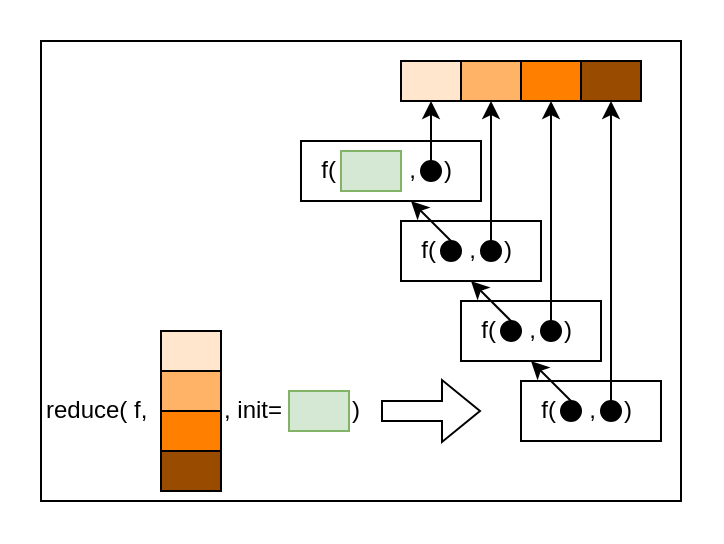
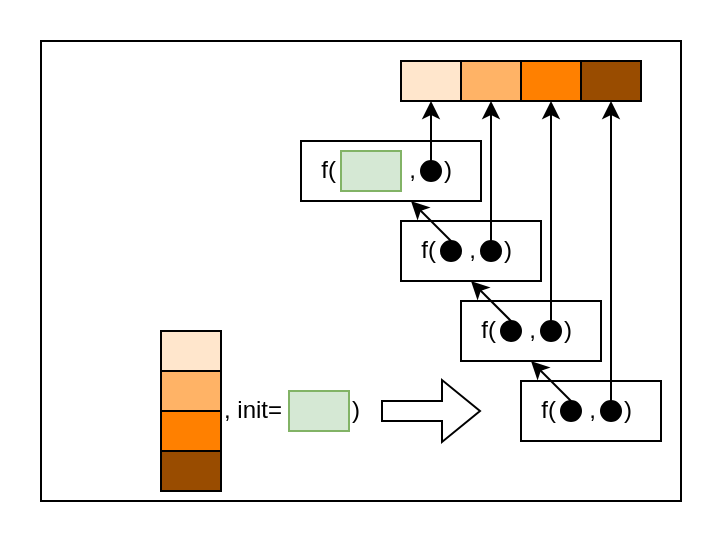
node "reduce( f,": removed
